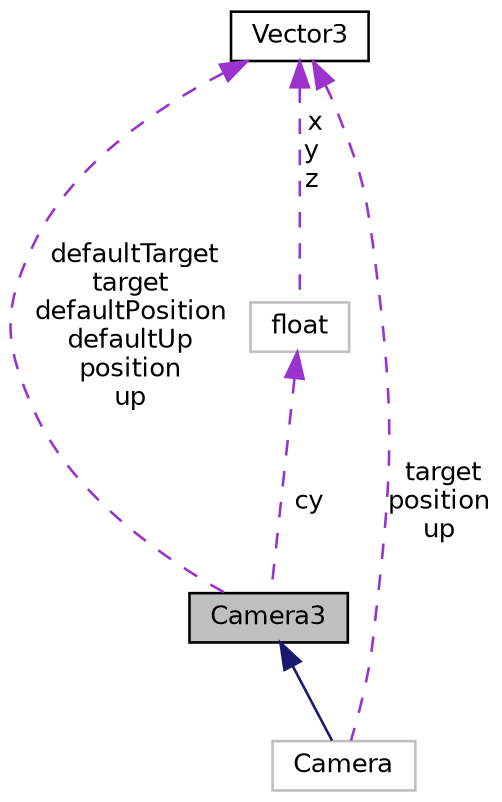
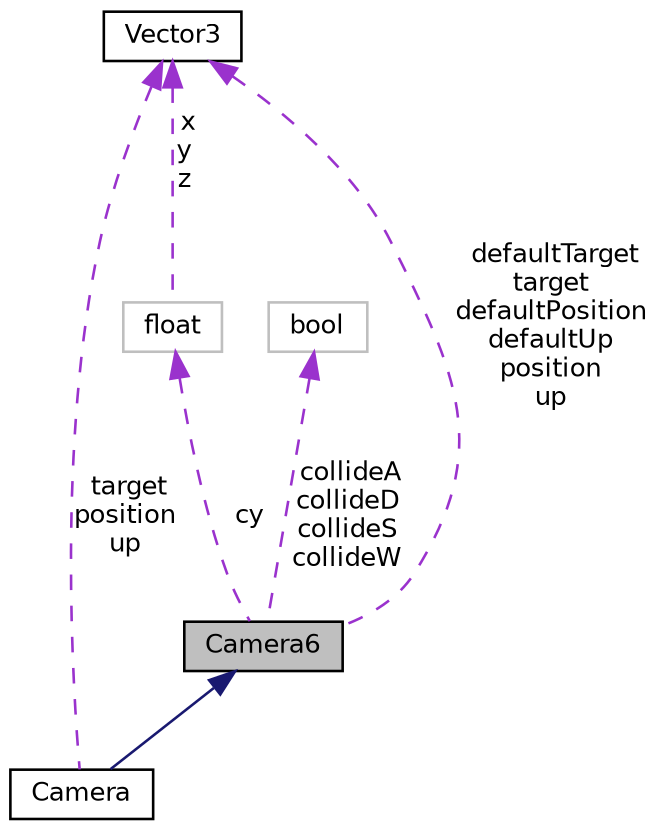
node "bool": added
node "Camera3": label "Camera3" -> "Camera6"
node "Camera": color grey75 -> black
